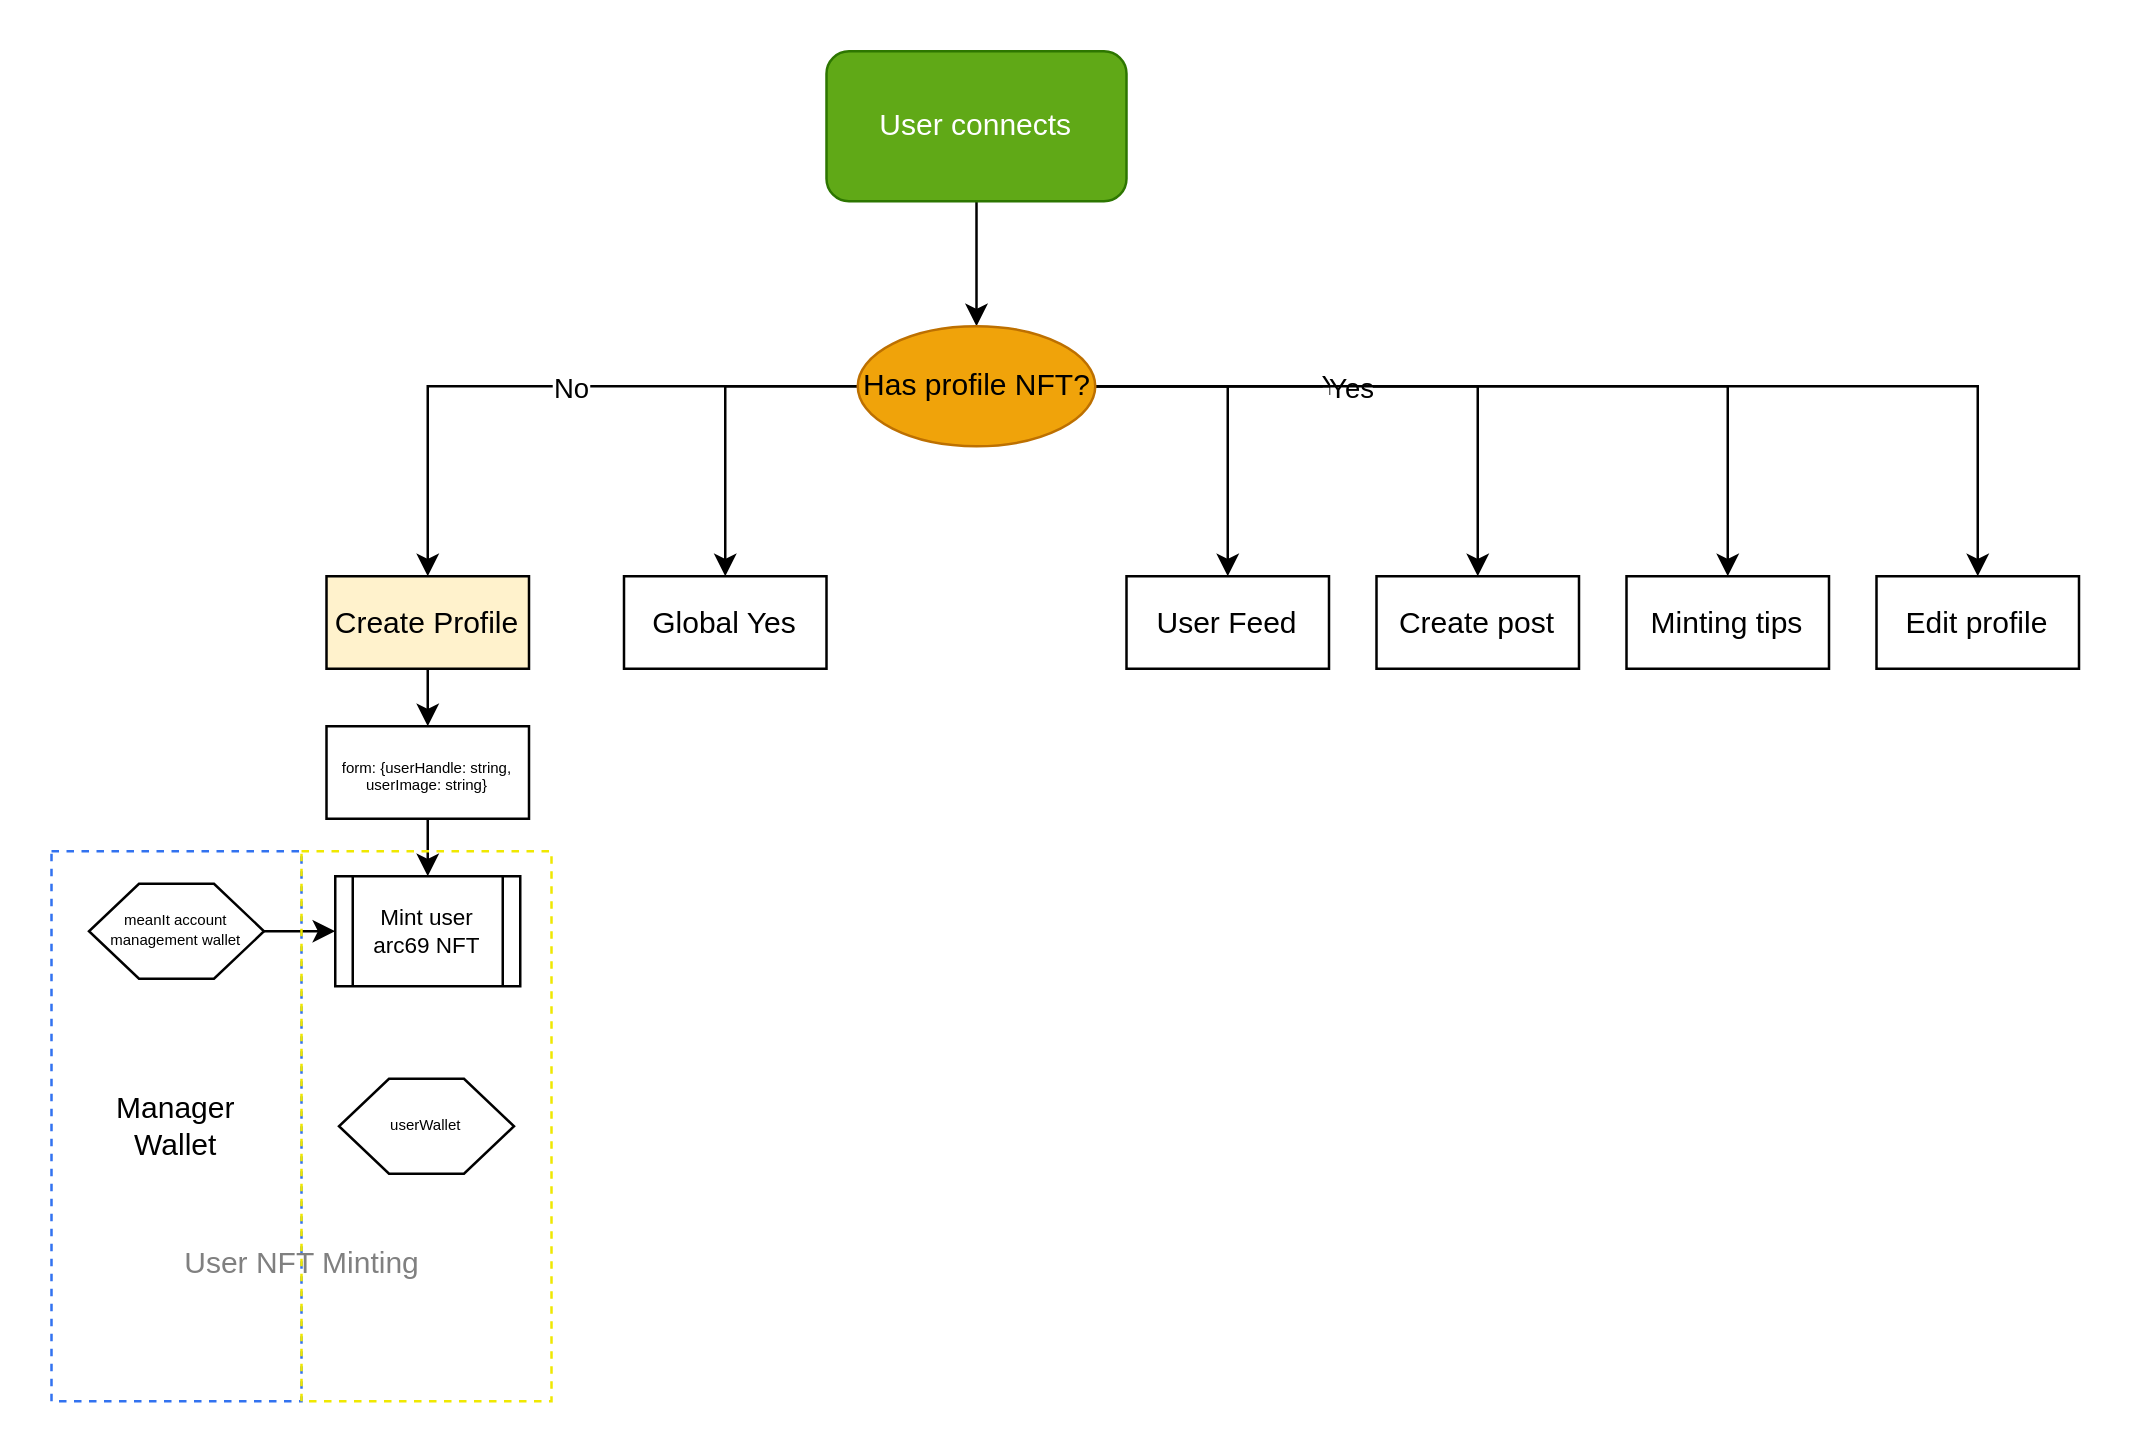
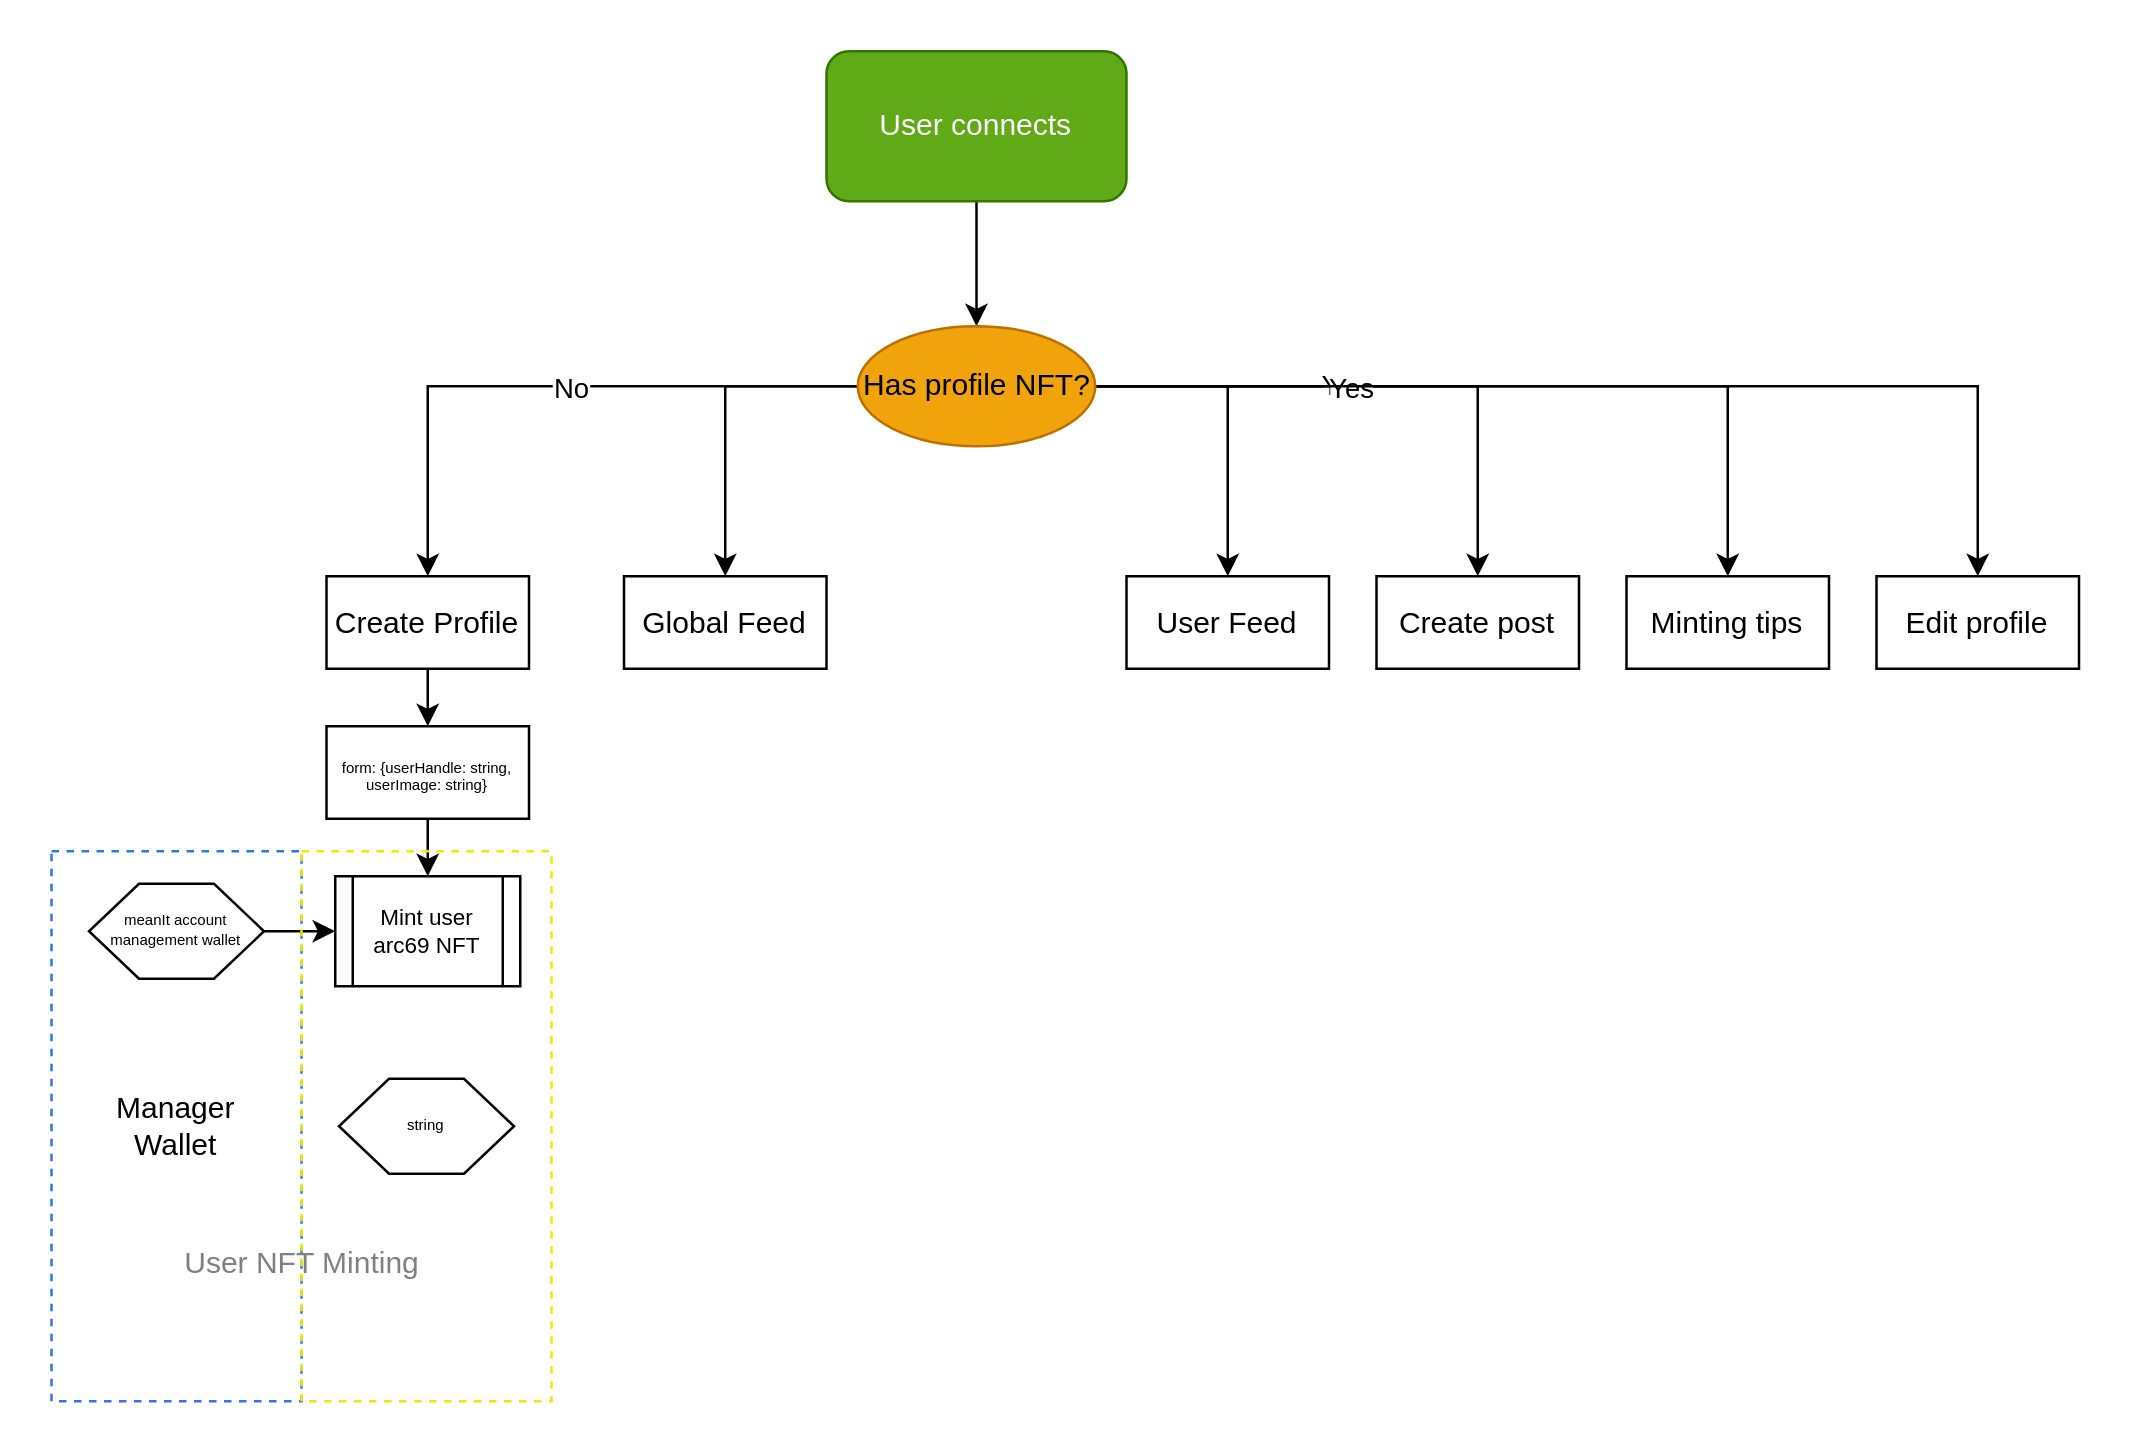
node "Create Profile": fillcolor #fff2cc -> #ffffff
node "Global Yes": label "Global Yes" -> "Global Feed"
node "userWallet": label "userWallet" -> "string"
